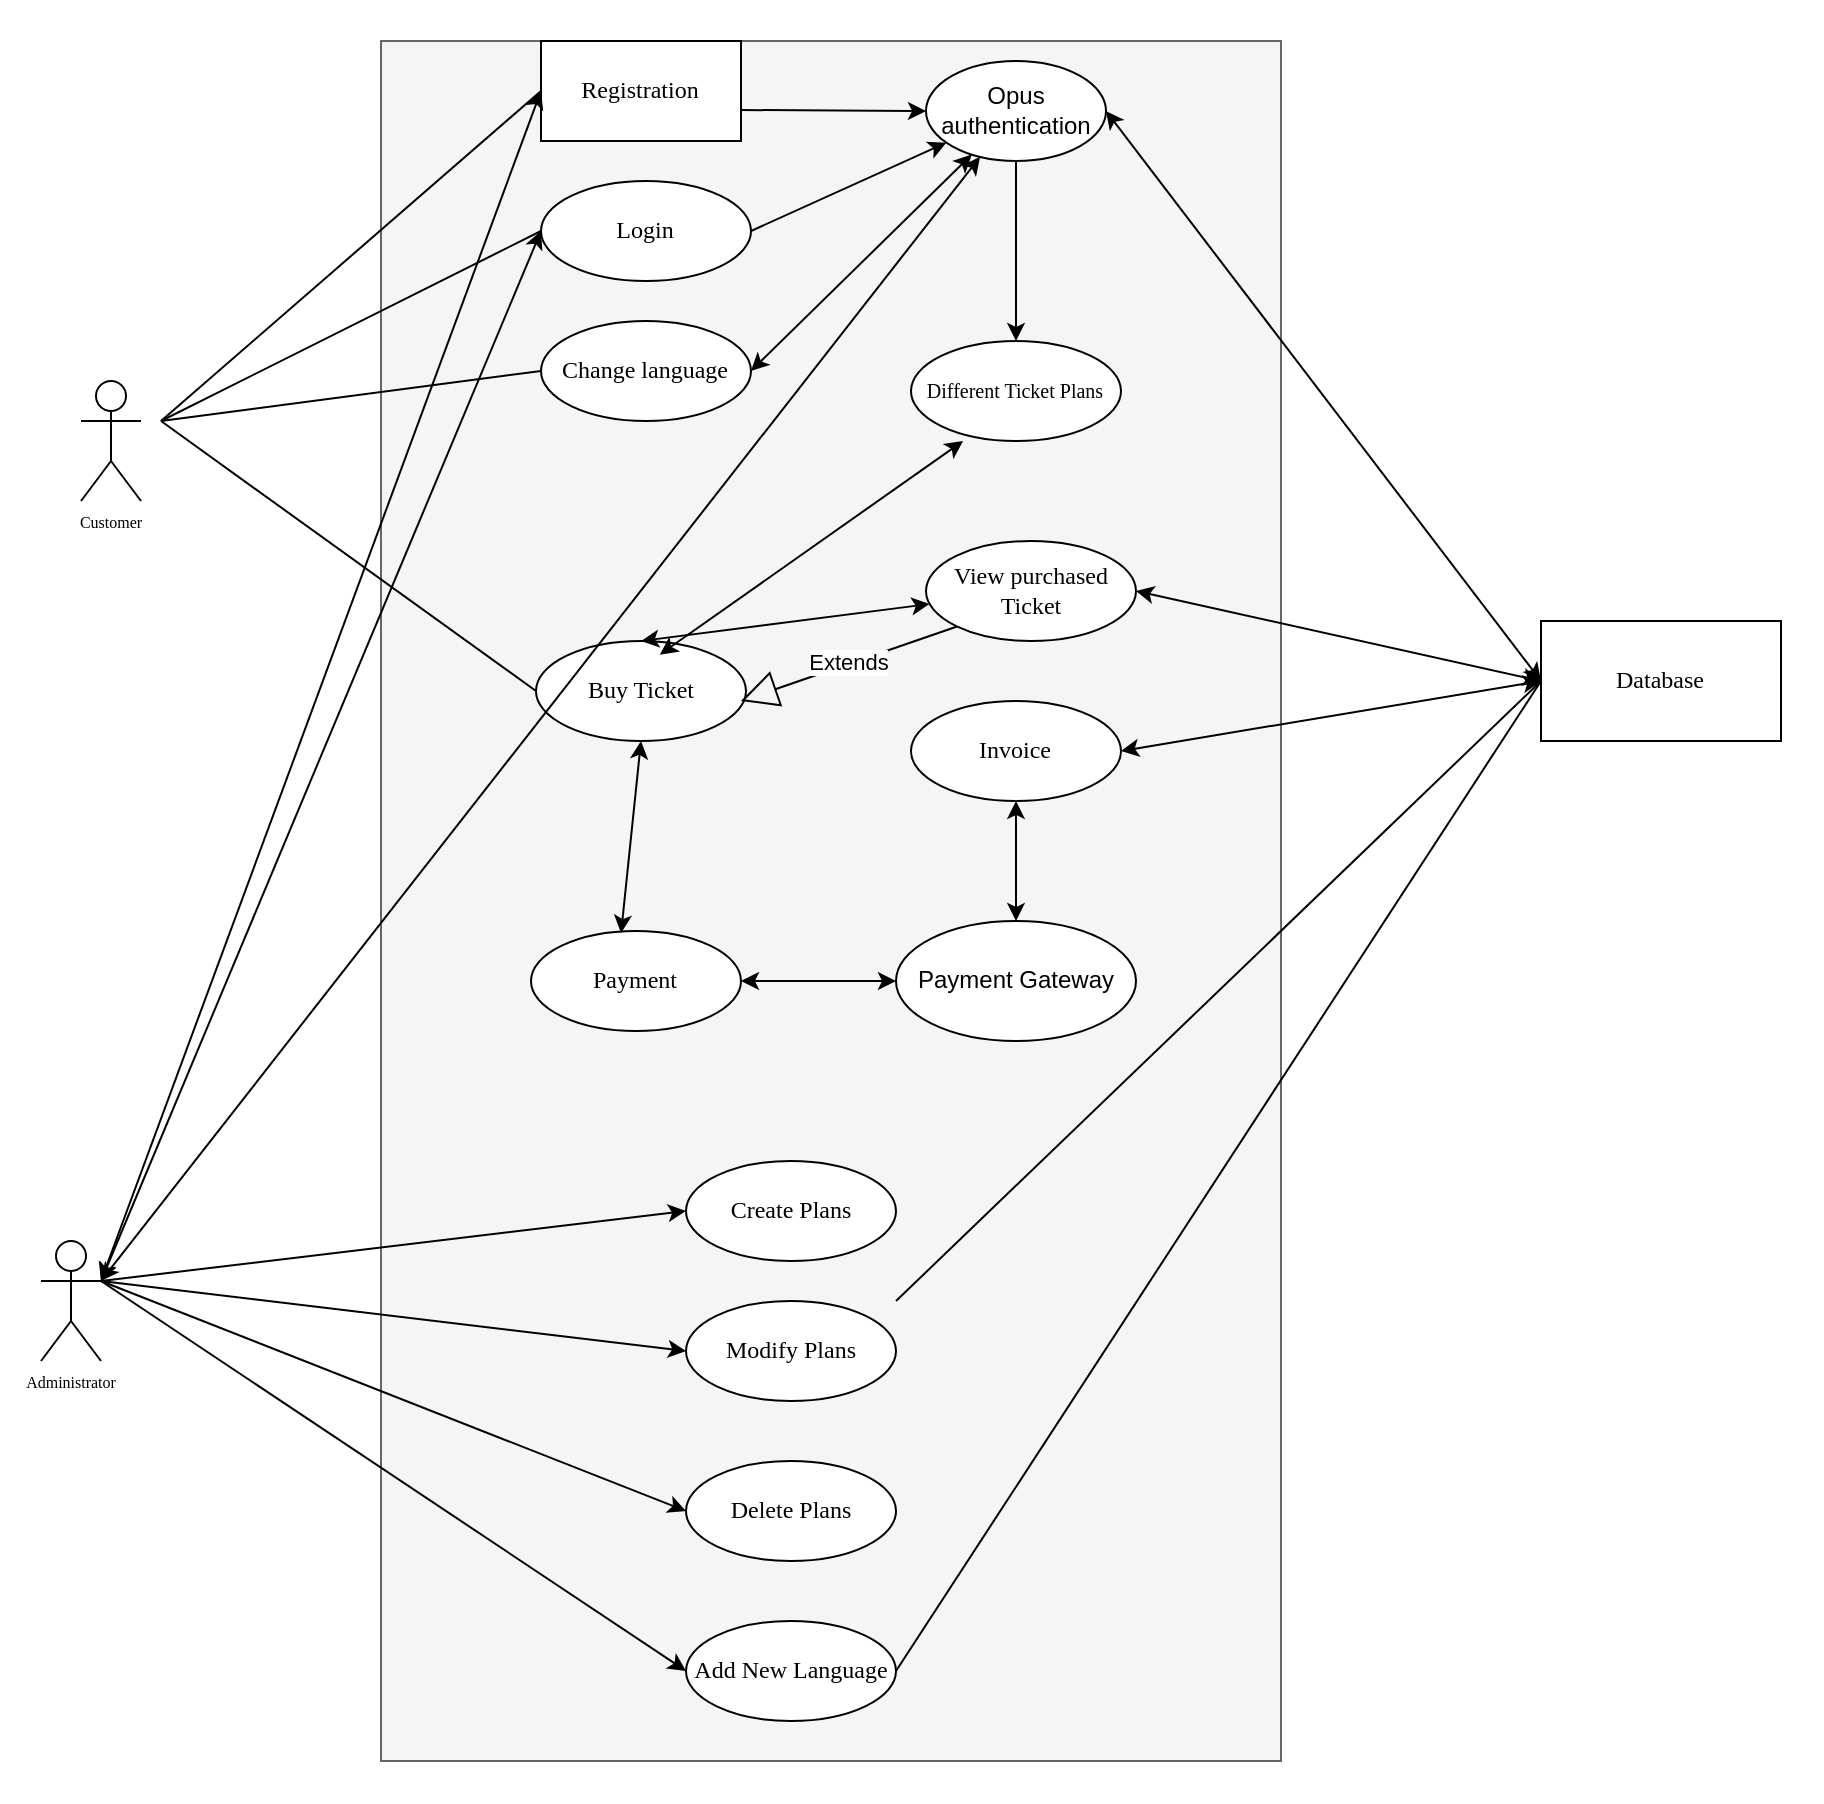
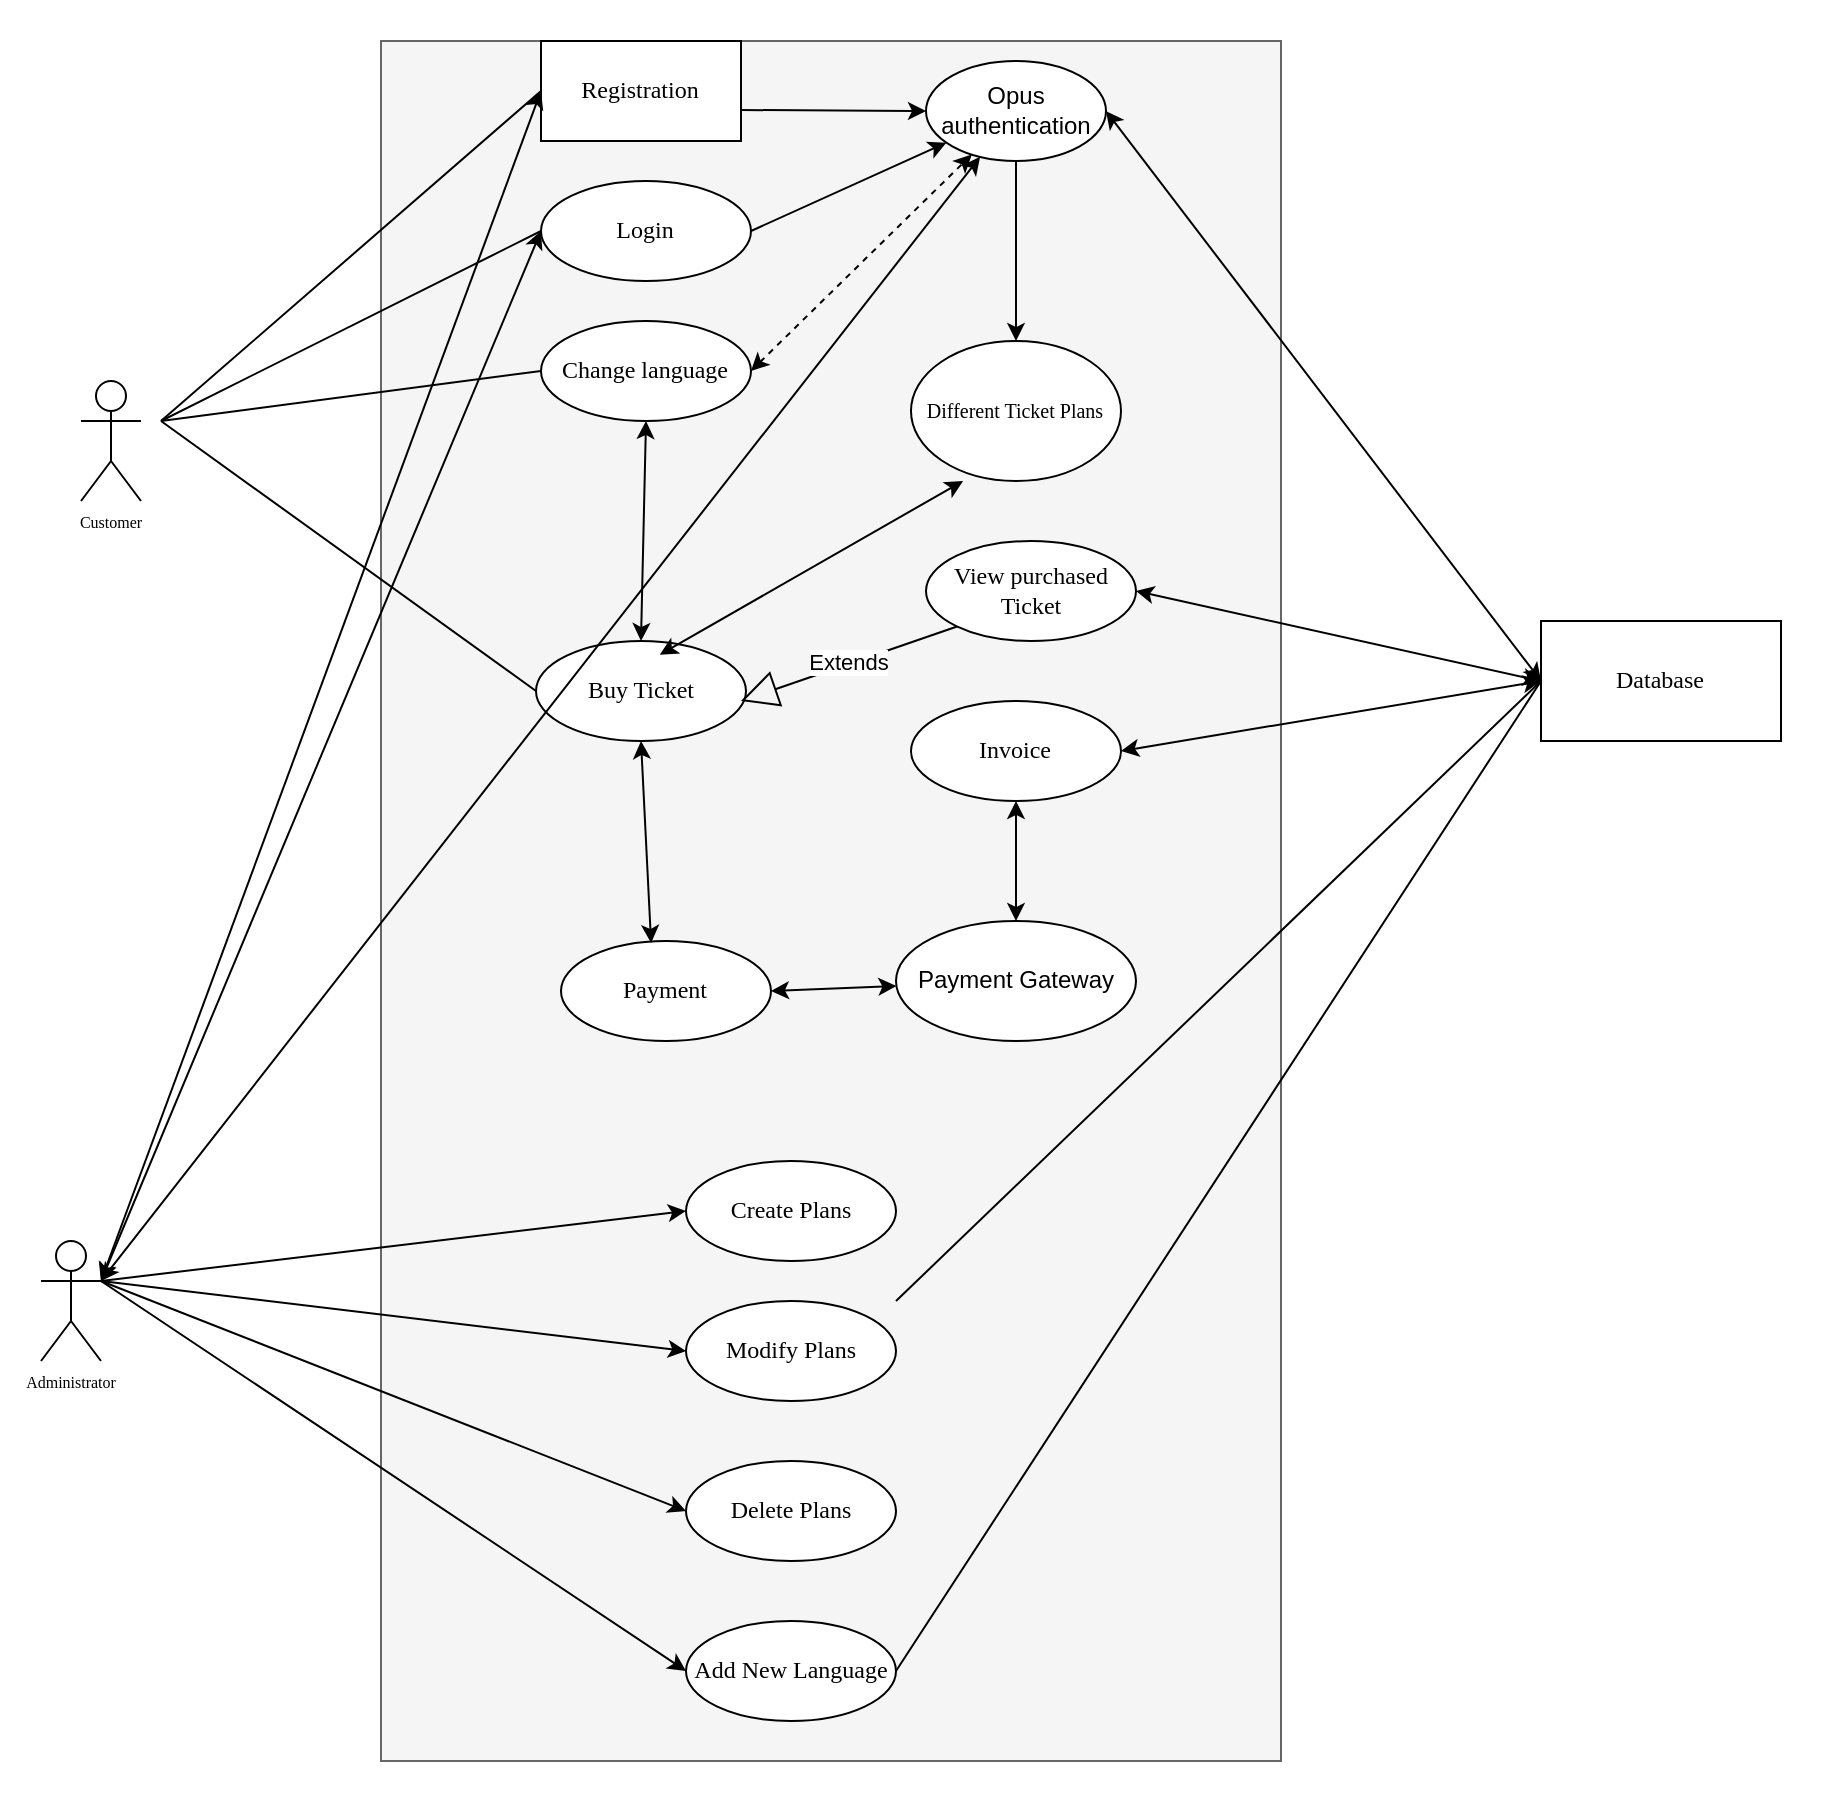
edge "Opus authentication" -- "Change language": style solid -> dashed
node "Different Ticket Plans": size 210x100 -> 210x140
edge "View purchased Ticket" -- "Buy Ticket": now "Change language" -- "Buy Ticket"
node "Payment": moved (636, 981) -> (666, 991)
